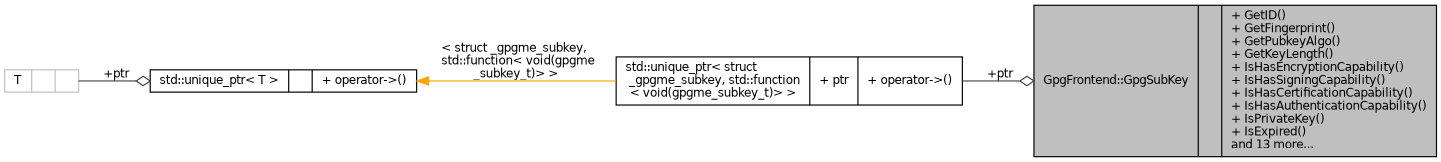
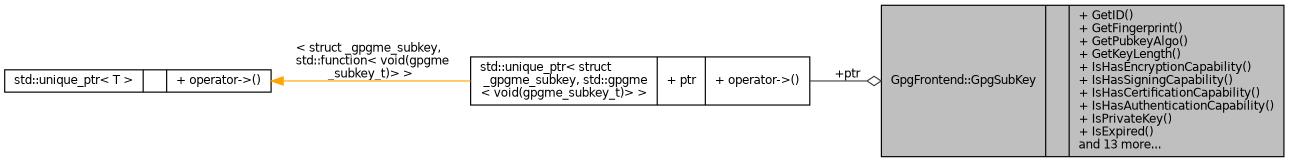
node "std::unique_ptr< struct": text "_gpgme_subkey, std::function" -> "_gpgme_subkey, std::gpgme"
node "T": removed
